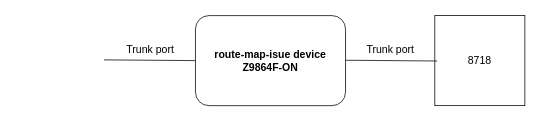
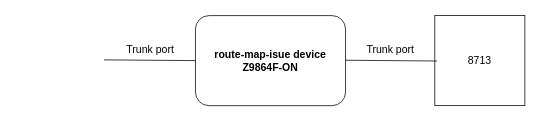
node "8718": label "8718" -> "8713"
